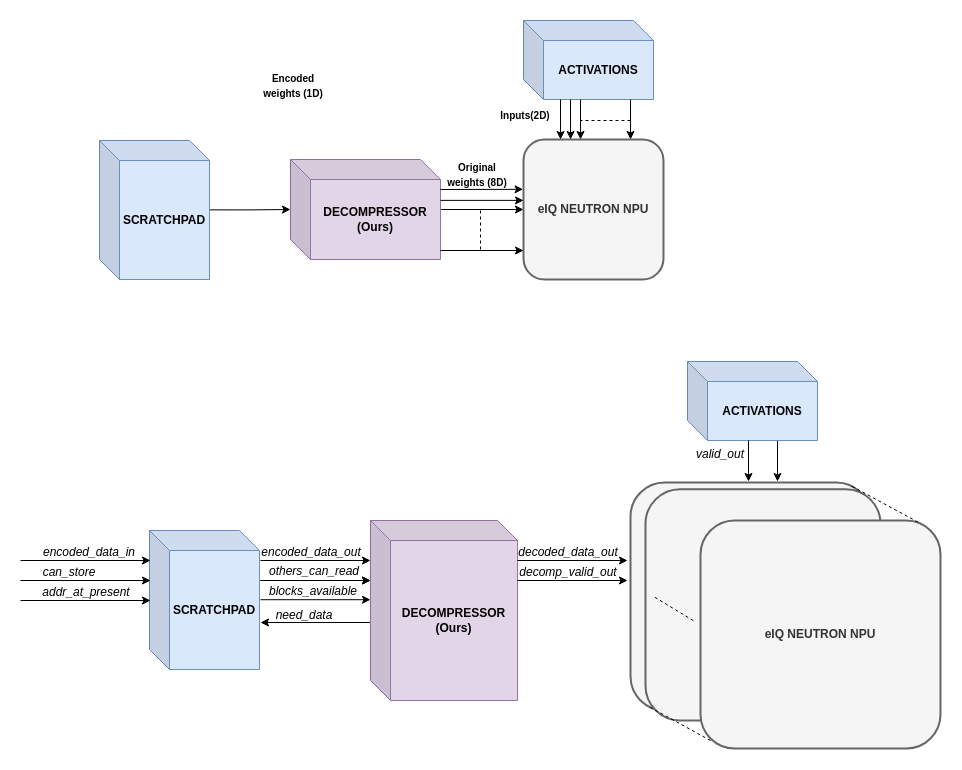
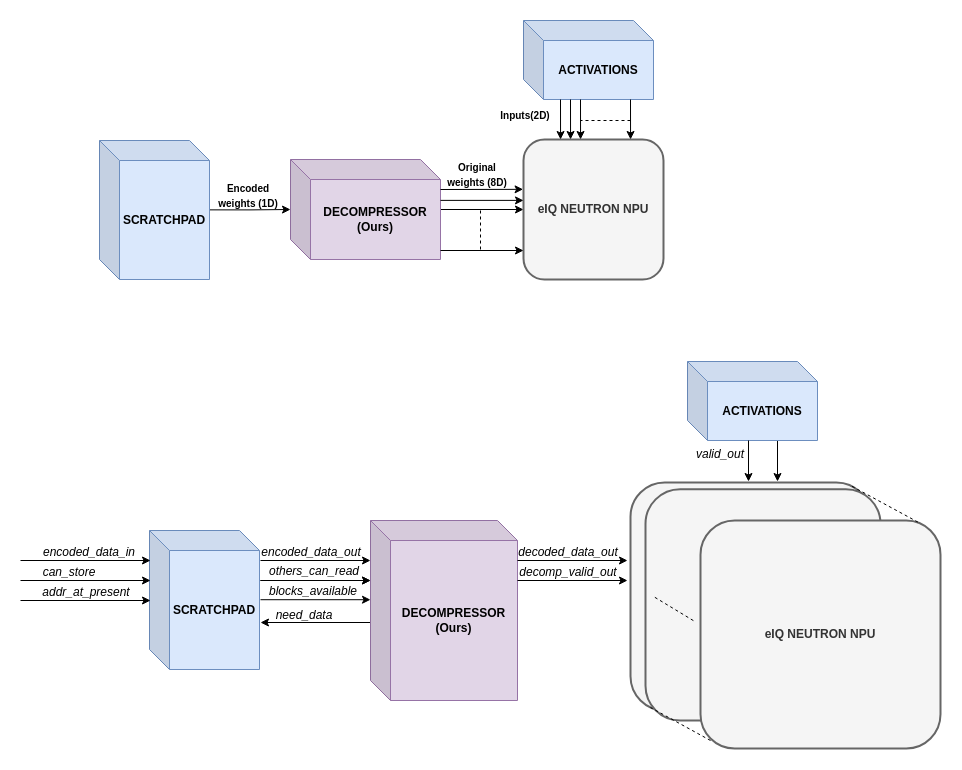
node "Encoded weights (1D)": moved (294, 86) -> (249, 196)
